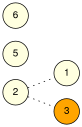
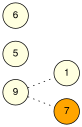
node "2": label "2" -> "9"
node "3": label "3" -> "7"
